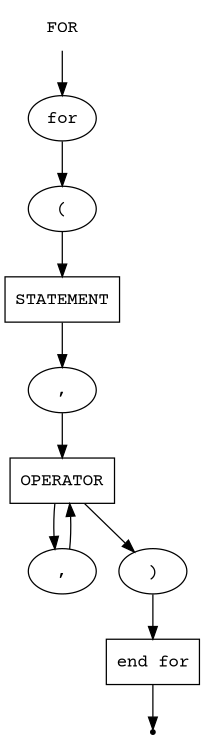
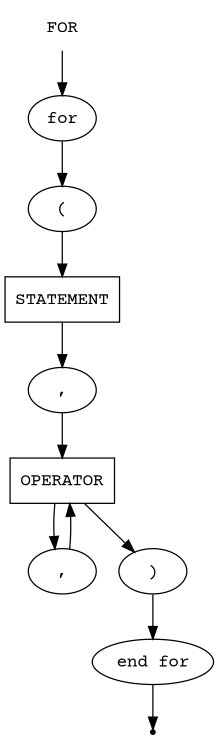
node "end for": shape box -> ellipse
